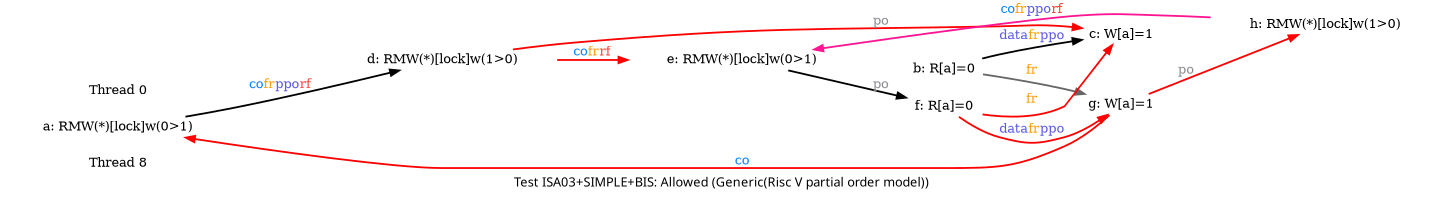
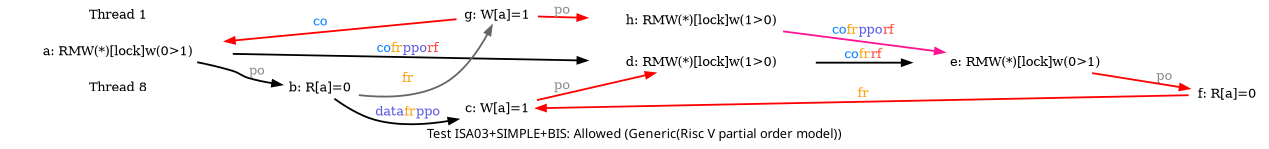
edge "d: RMW(*)[lock]w(1>0)" -> "c: W[a]=1": reversed
edge "d: RMW(*)[lock]w(1>0)" -> "e: RMW(*)[lock]w(0>1)": color red -> black
edge "a: RMW(*)[lock]w(0>1)" -> "b: R[a]=0": added, label "po"
edge "e: RMW(*)[lock]w(0>1)" -> "f: R[a]=0": color black -> red
node "Thread 0": label "Thread 0" -> "Thread 1"
edge "f: R[a]=0" -> "g: W[a]=1": removed, label "data fr ppo"
